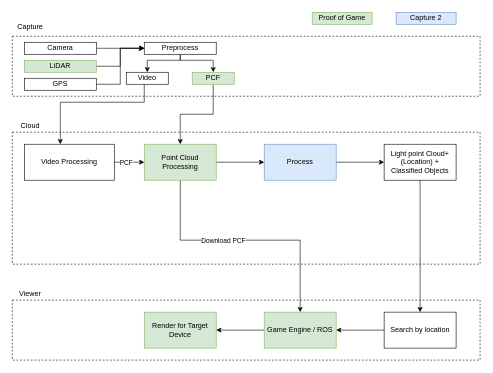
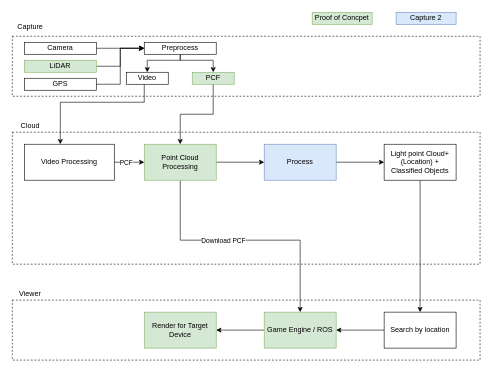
node "Proof of Game": label "Proof of Game" -> "Proof of Concpet"
